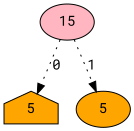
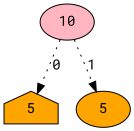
node "15": label "15" -> "10"
